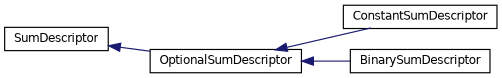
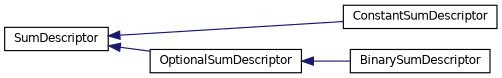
edge "ConstantSumDescriptor" -> "OptionalSumDescriptor": now "ConstantSumDescriptor" -> "SumDescriptor"
